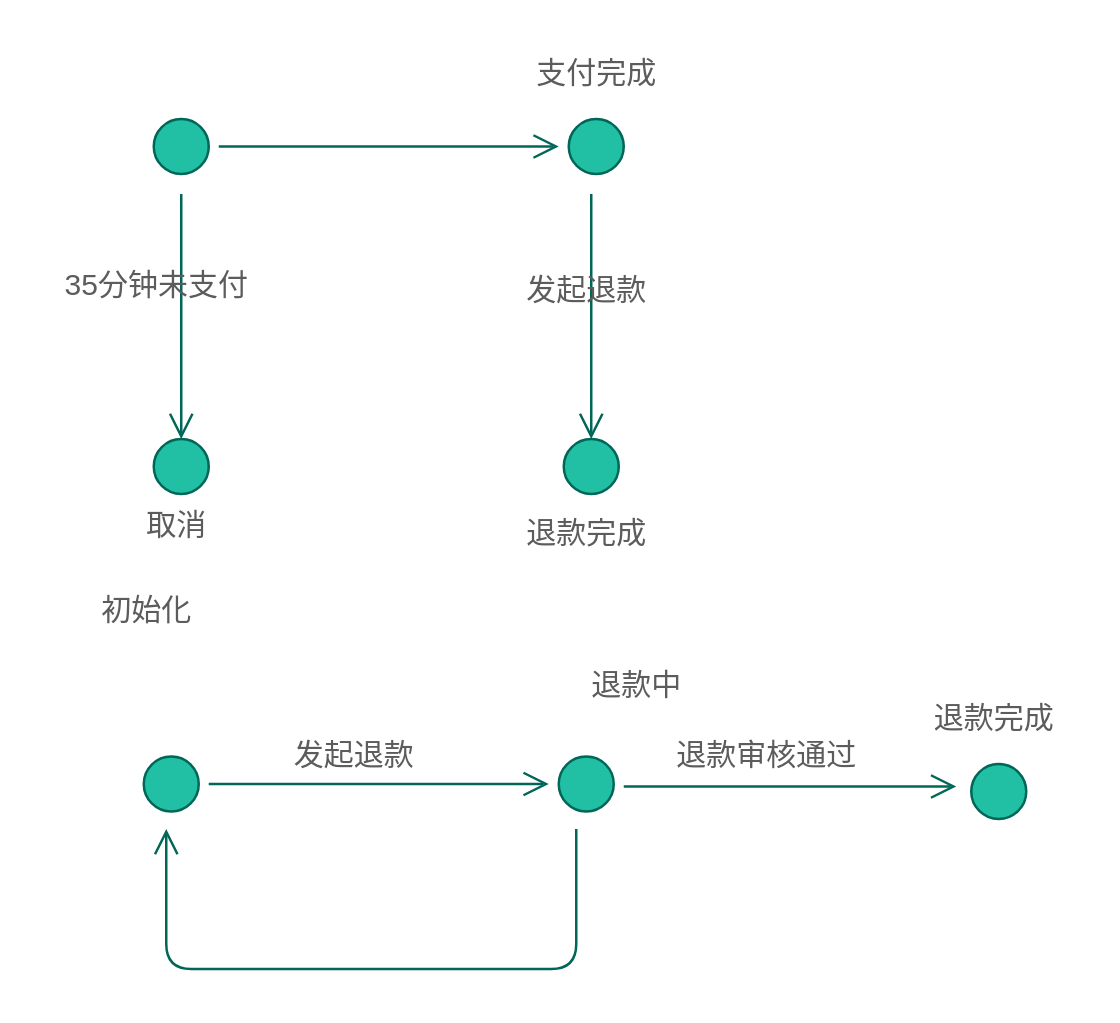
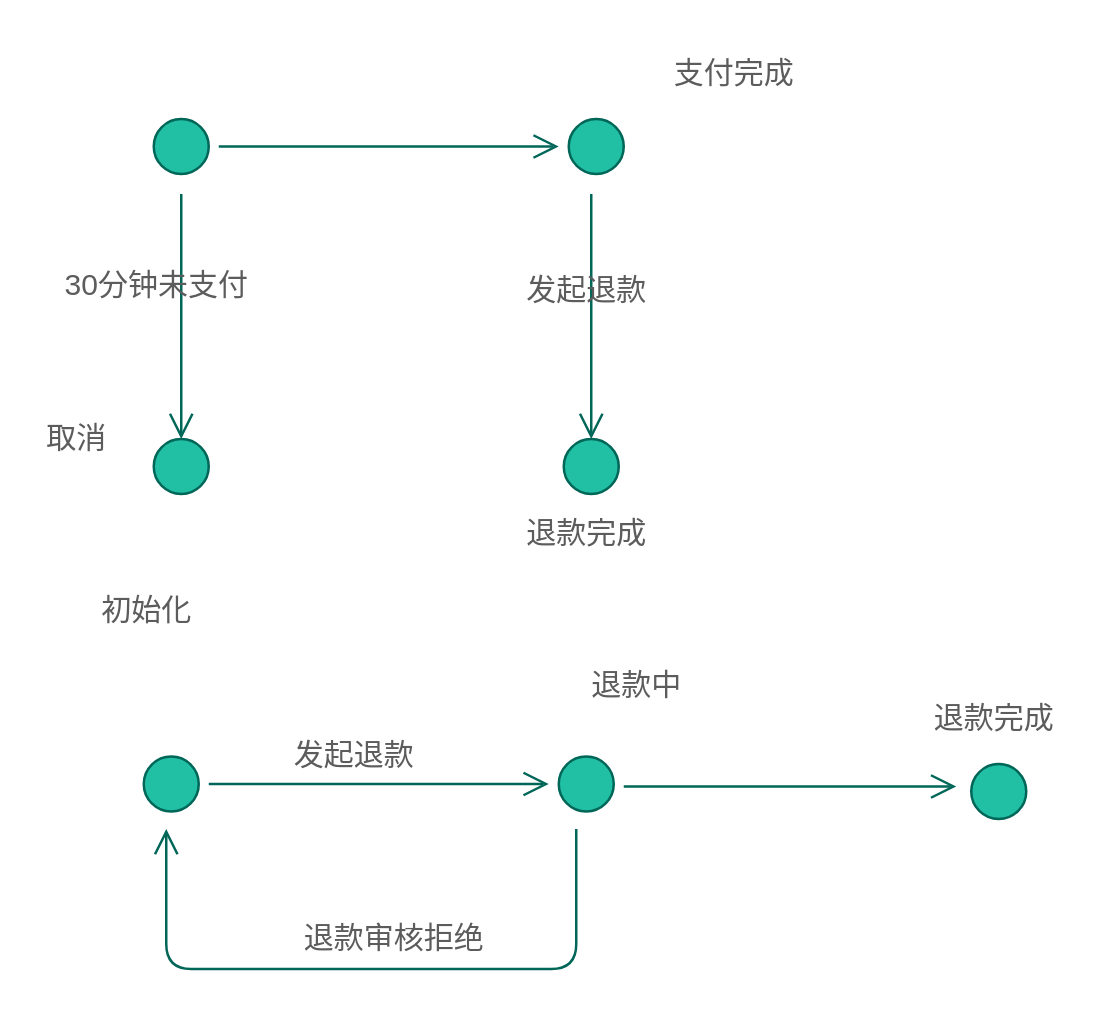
node "支付完成": moved (596, 74) -> (734, 74)
node "35分钟未支付": label "35分钟未支付" -> "30分钟未支付"
node "取消": moved (176, 526) -> (76, 439)
node "退款审核通过": removed
node "退款审核拒绝": added
